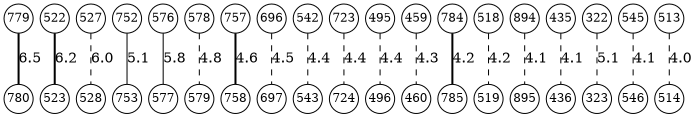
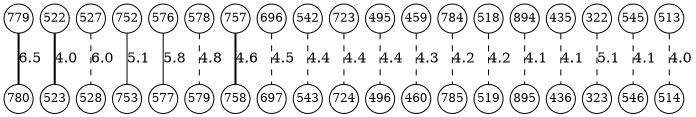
edge "522" -- "523": label "6.2" -> "4.0"
edge "784" -- "785": style bold -> dashed
